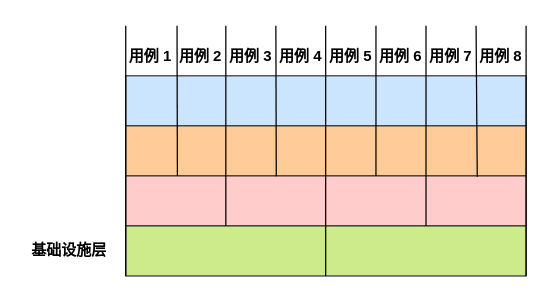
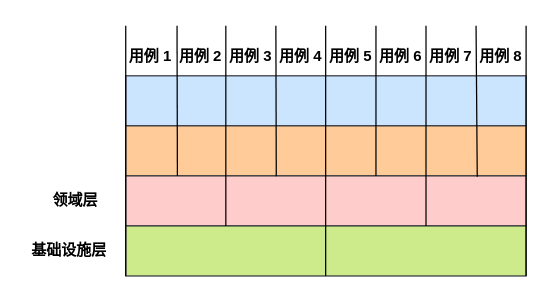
node "领域层": added
